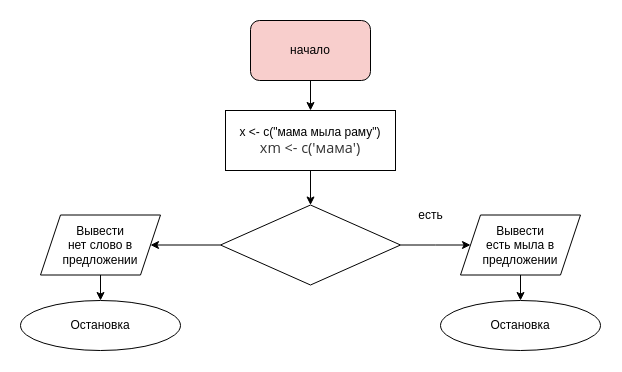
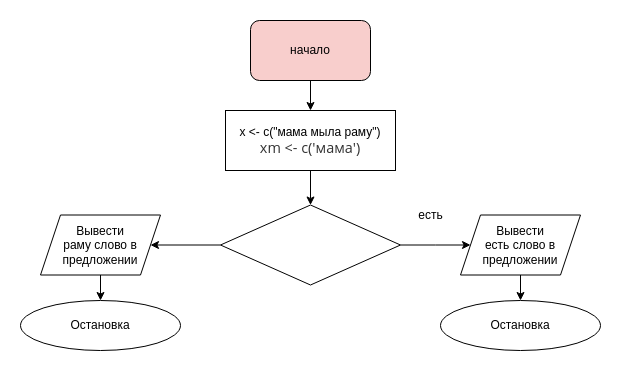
node "Вывести нет слово в предложении": label "Вывести нет слово в предложении" -> "Вывести раму слово в предложении"
node "Вывести есть мыла в предложении": label "Вывести есть мыла в предложении" -> "Вывести есть слово в предложении"
